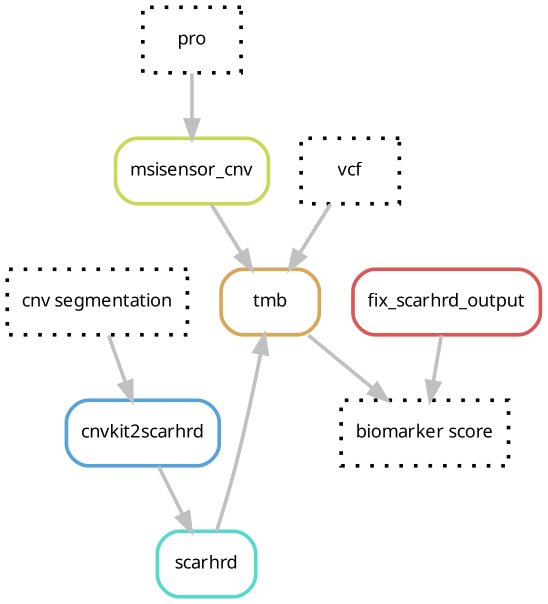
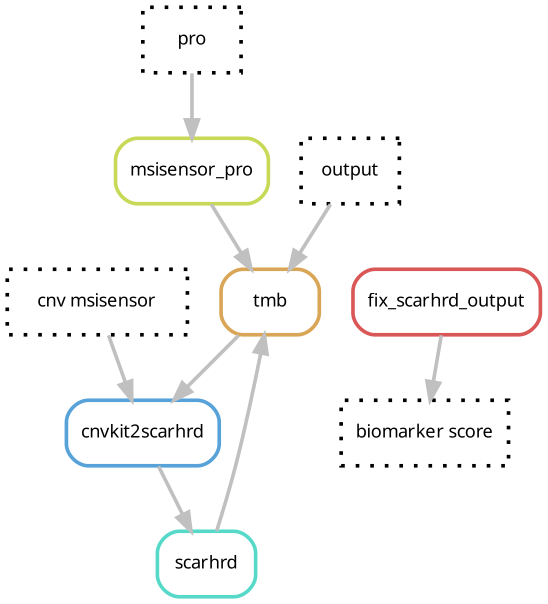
node "msisensor_cnv": label "msisensor_cnv" -> "msisensor_pro"
node "vcf": label "vcf" -> "output"
node "cnv segmentation": label "cnv segmentation" -> "cnv msisensor"
edge "tmb" -> "biomarker score": now "tmb" -> "cnvkit2scarhrd"
